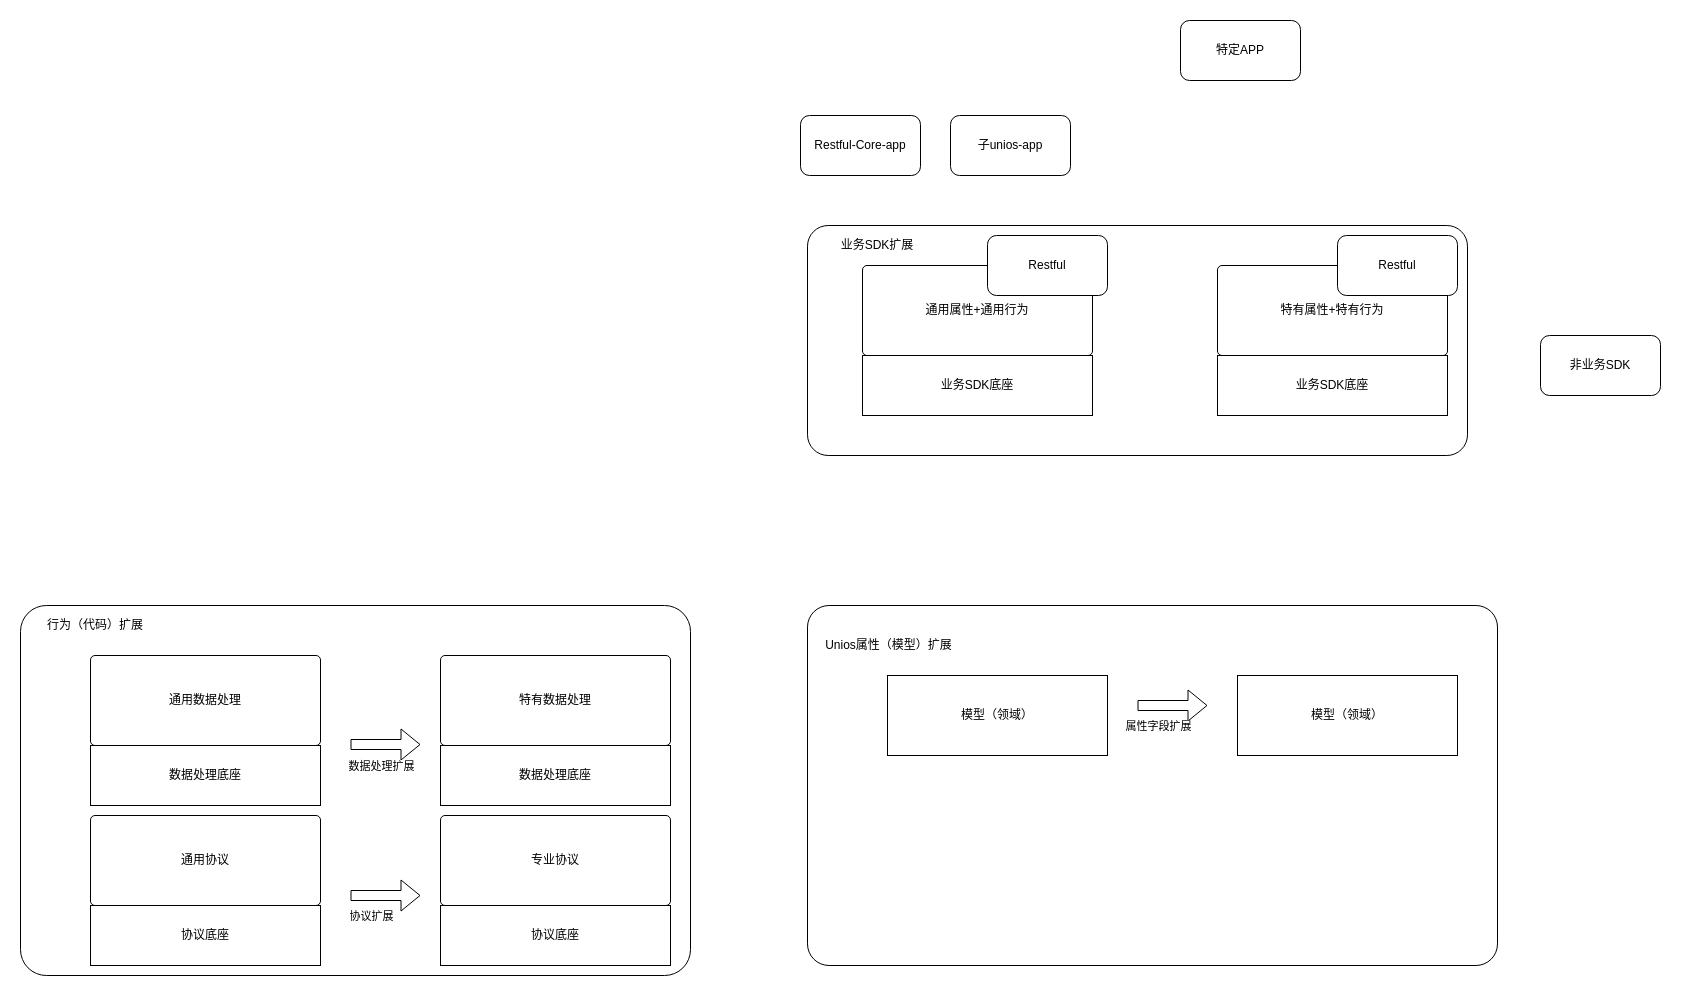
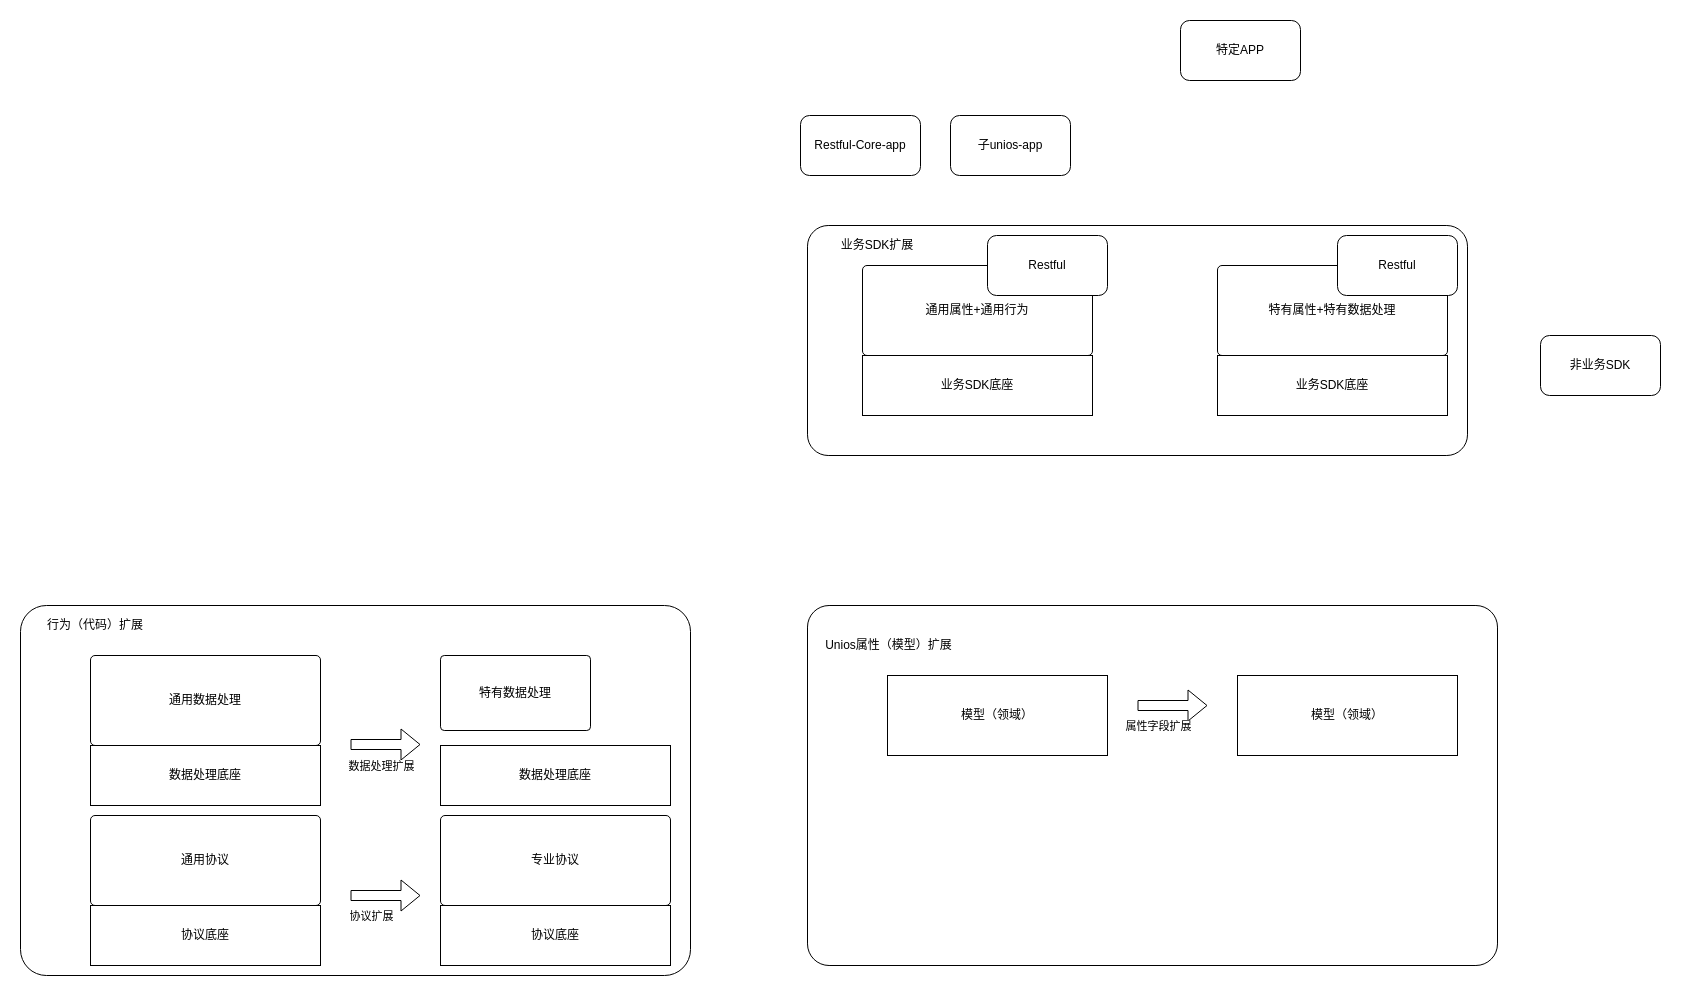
node "特有属性+特有行为": label "特有属性+特有行为" -> "特有属性+特有数据处理"
node "特有数据处理": size 230x90 -> 150x75
